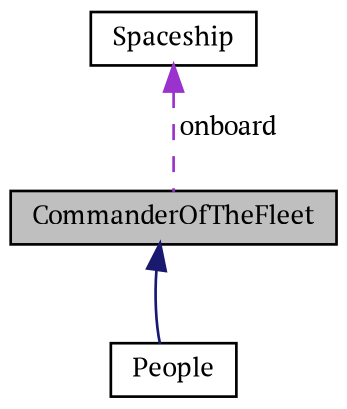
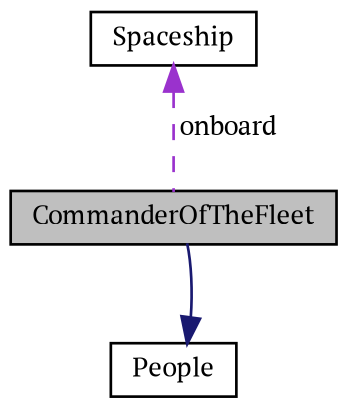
edge "People" -> "CommanderOfTheFleet": reversed
